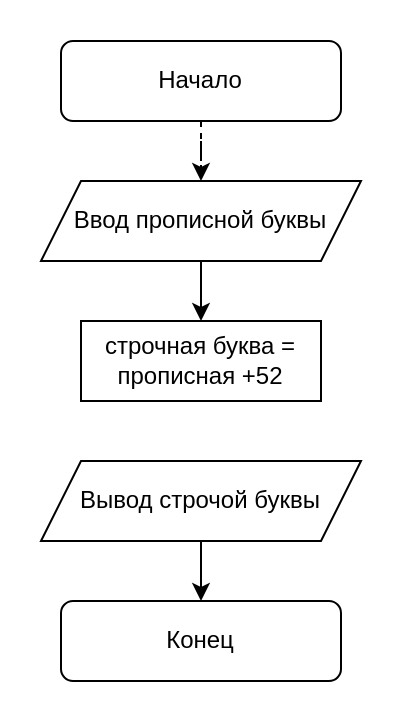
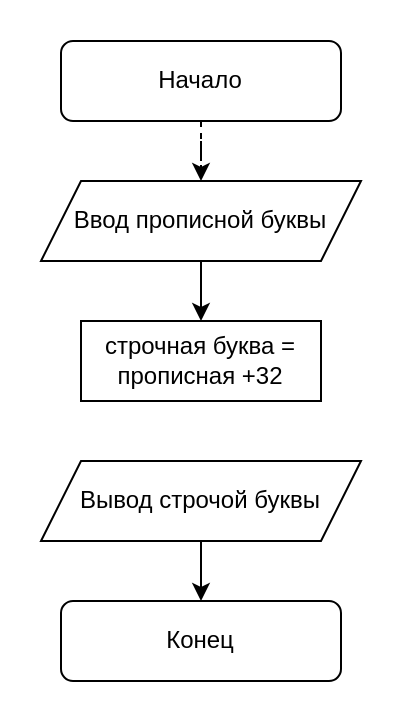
node "строчная буква = прописная +52": label "строчная буква = прописная +52" -> "строчная буква = прописная +32"
